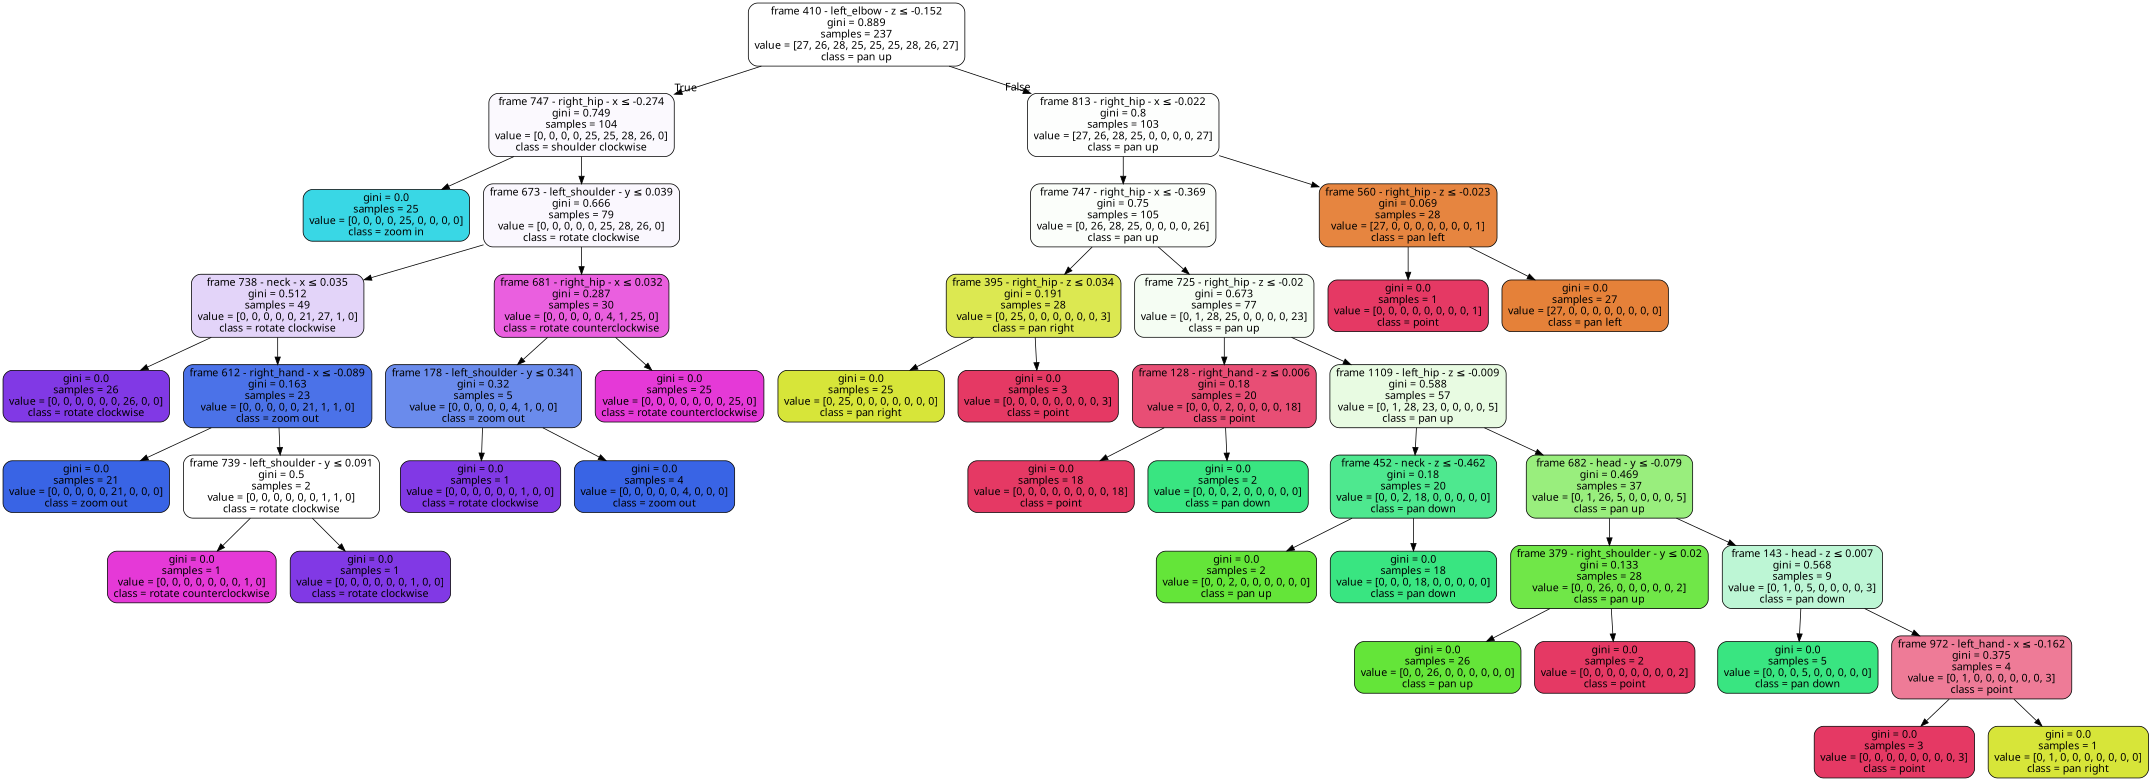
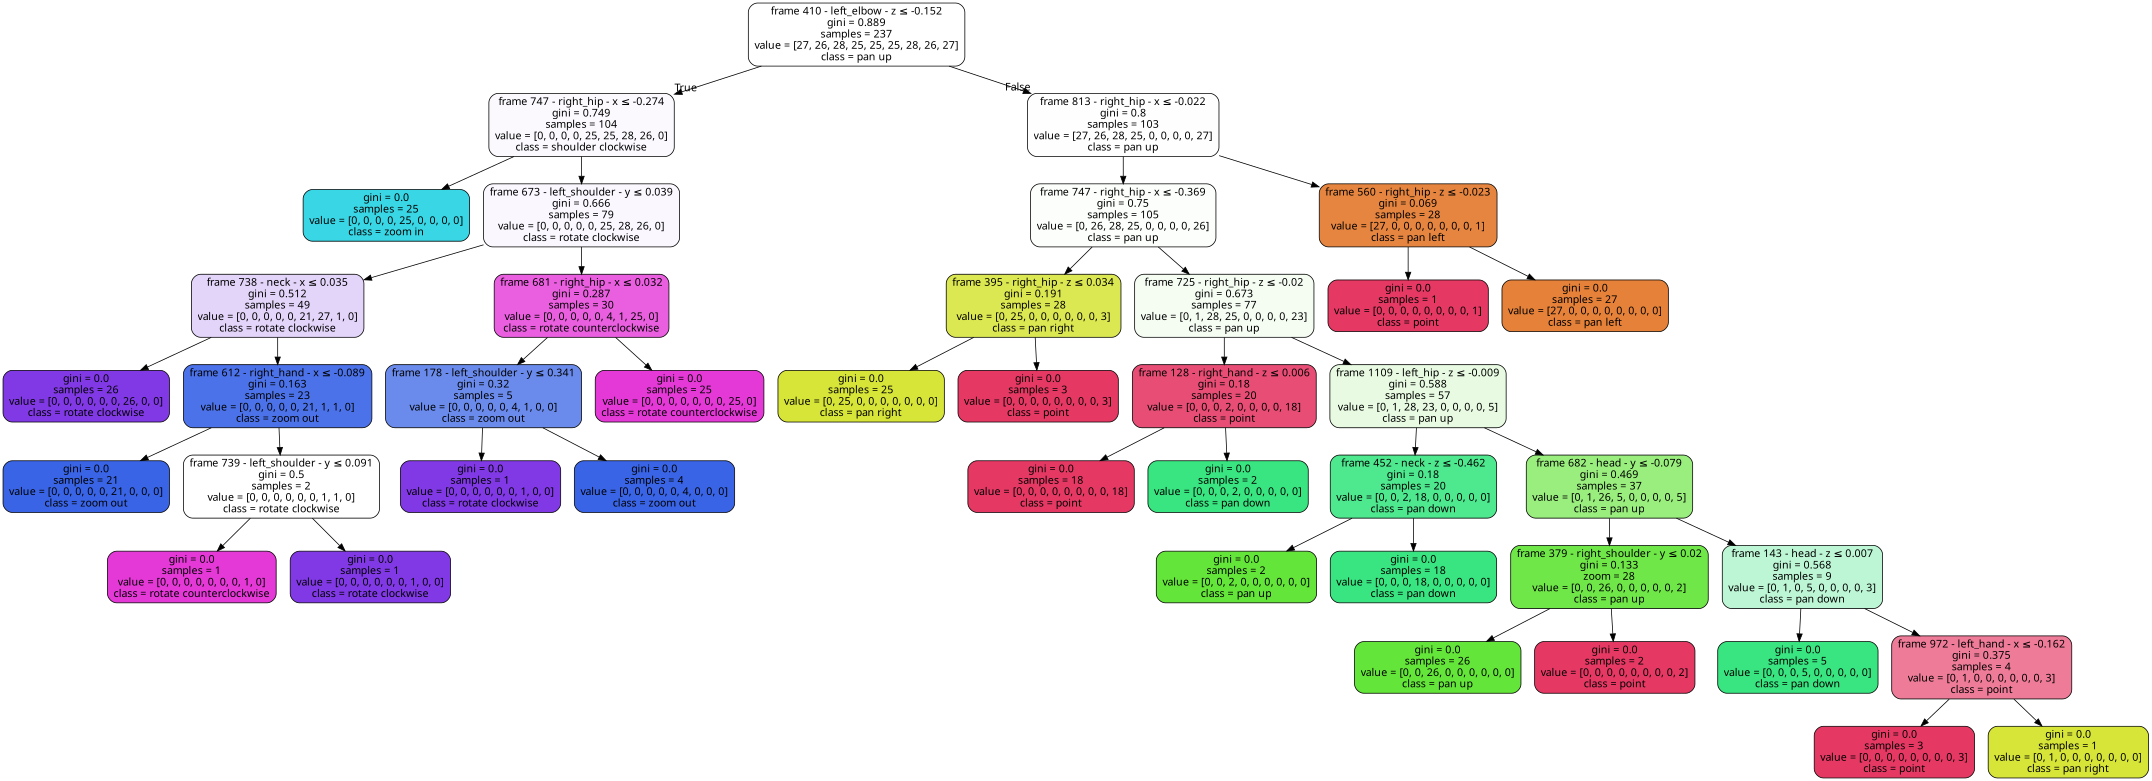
node "frame 379 - right_shoulder - y ≤ 0.02": text "samples = 28" -> "zoom = 28"
